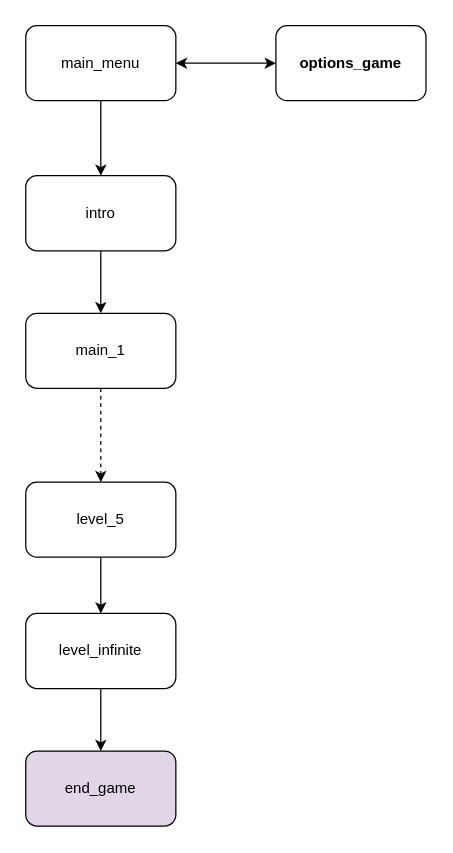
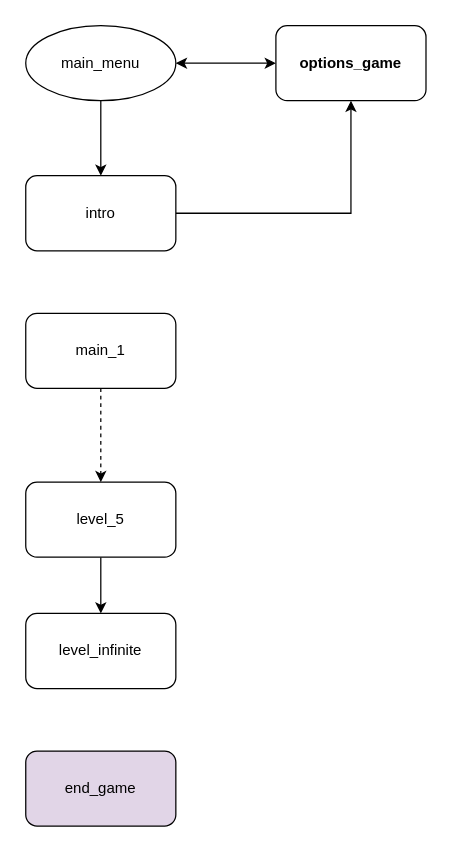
node "main_menu": shape rounded rectangle -> ellipse
edge "intro" -> "main_1": now "intro" -> "options_game"
edge "level_infinite" -> "end_game": removed
